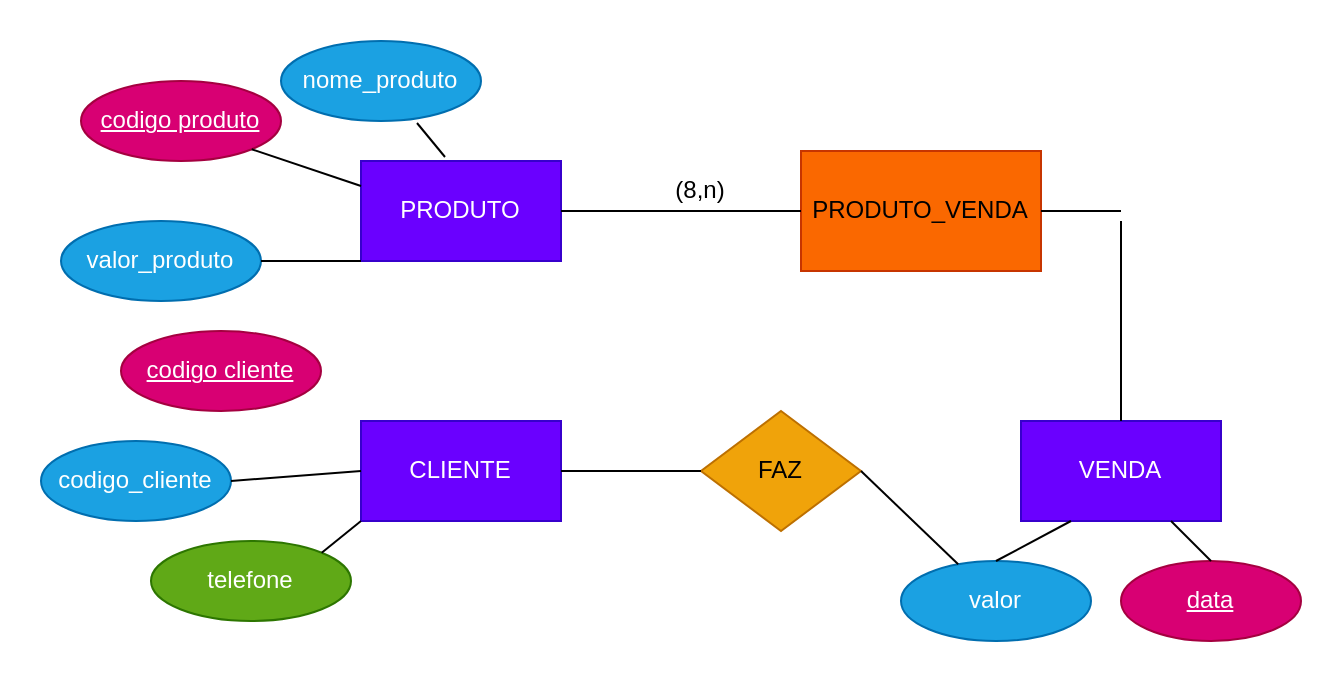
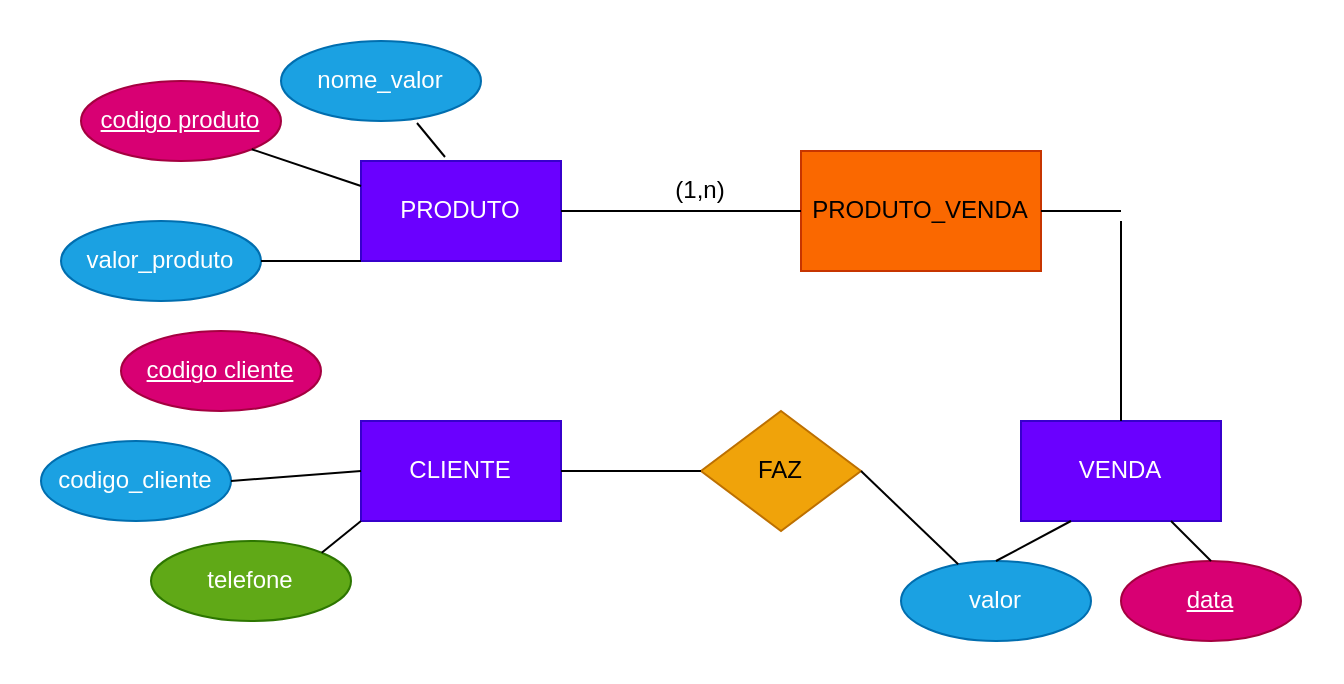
node "nome_produto": label "nome_produto" -> "nome_valor"
node "(8,n)": label "(8,n)" -> "(1,n)"
